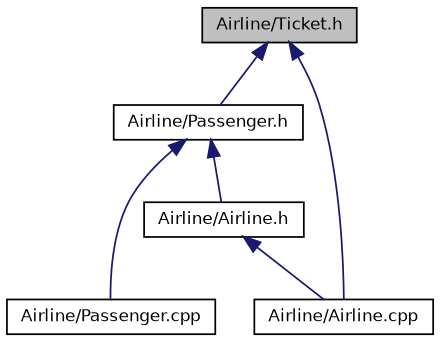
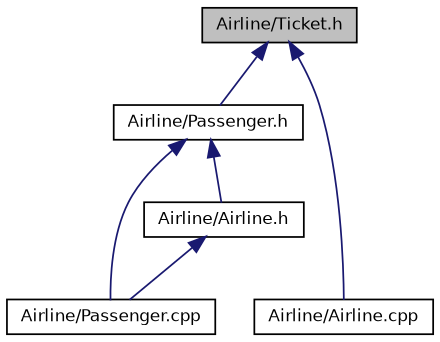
edge "Airline/Airline.cpp" -> "Airline/Airline.h": now "Airline/Passenger.cpp" -> "Airline/Airline.h"
